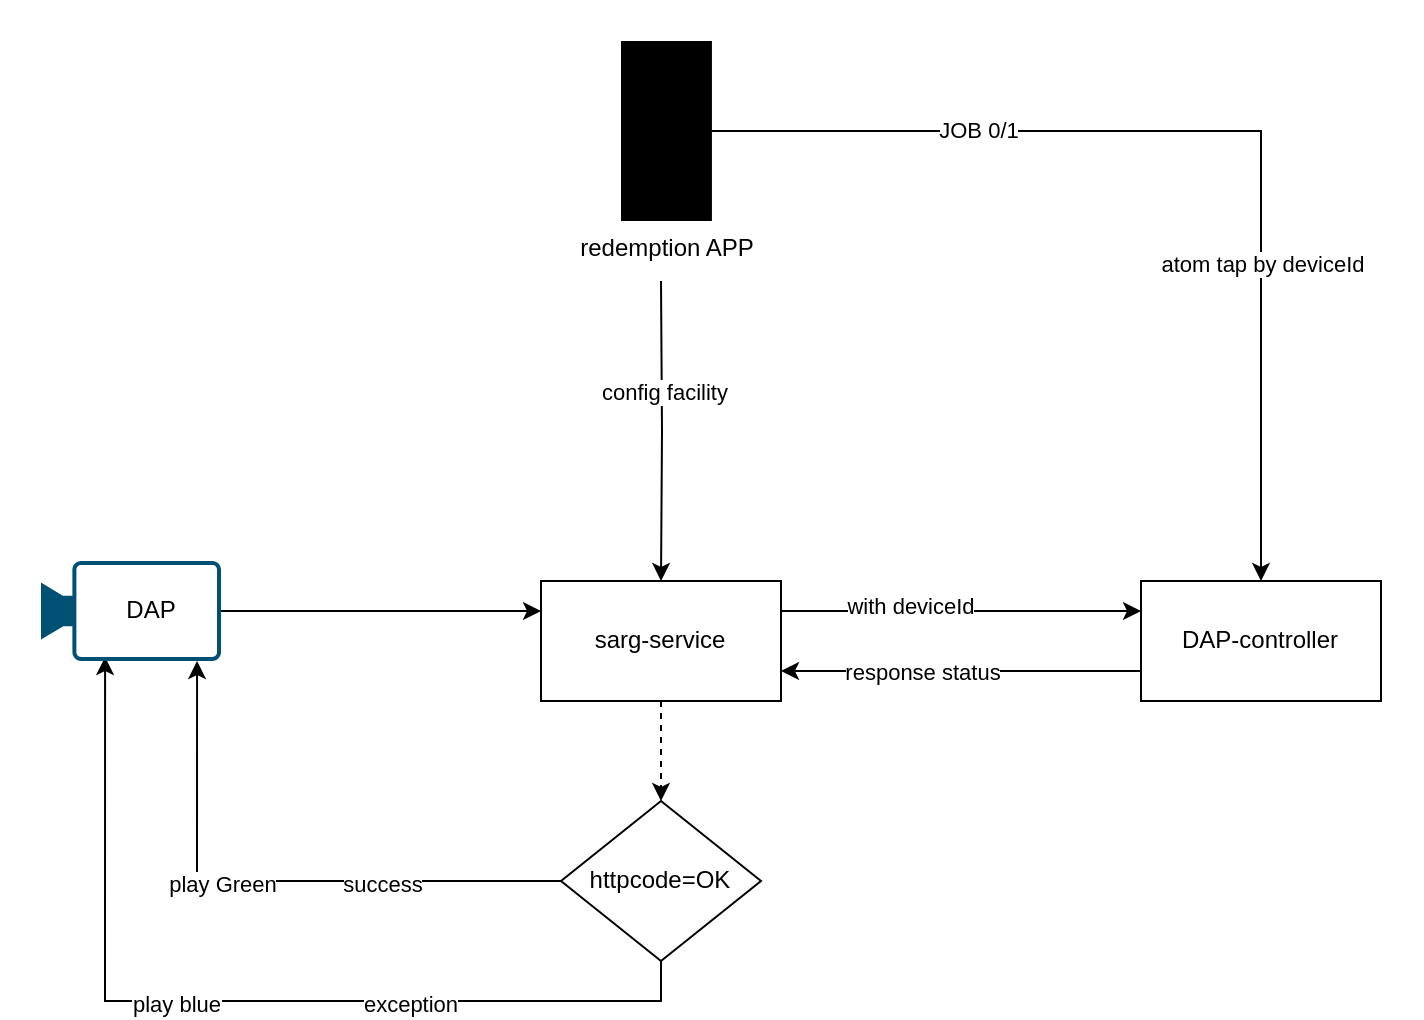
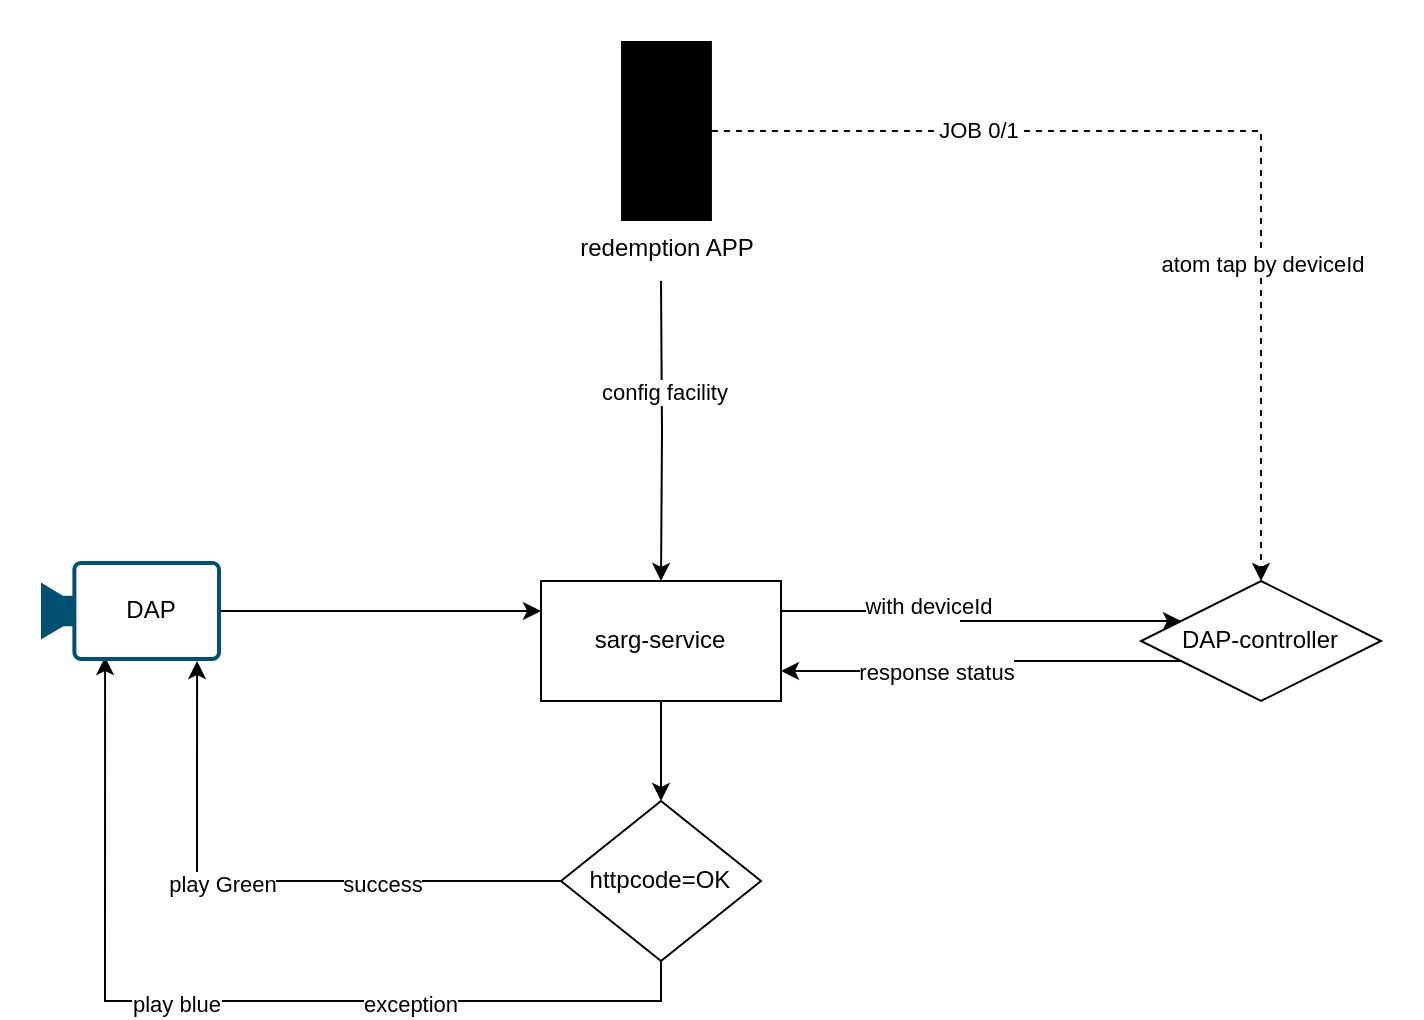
edge "redemption APP" -> "DAP-controller": style solid -> dashed
node "DAP-controller": shape rectangle -> diamond
edge "sarg-service" -> "httpcode=OK": style dashed -> solid
